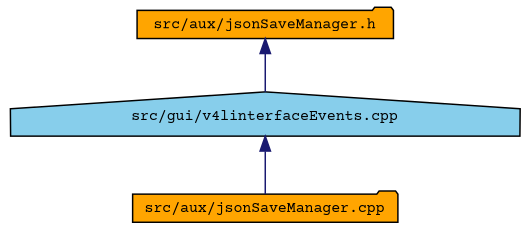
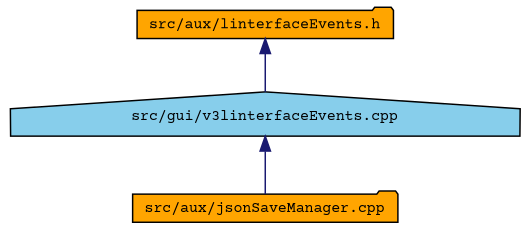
node "src/aux/jsonSaveManager.h": label "src/aux/jsonSaveManager.h" -> "src/aux/linterfaceEvents.h"
node "src/gui/v4linterfaceEvents.cpp": label "src/gui/v4linterfaceEvents.cpp" -> "src/gui/v3linterfaceEvents.cpp"
